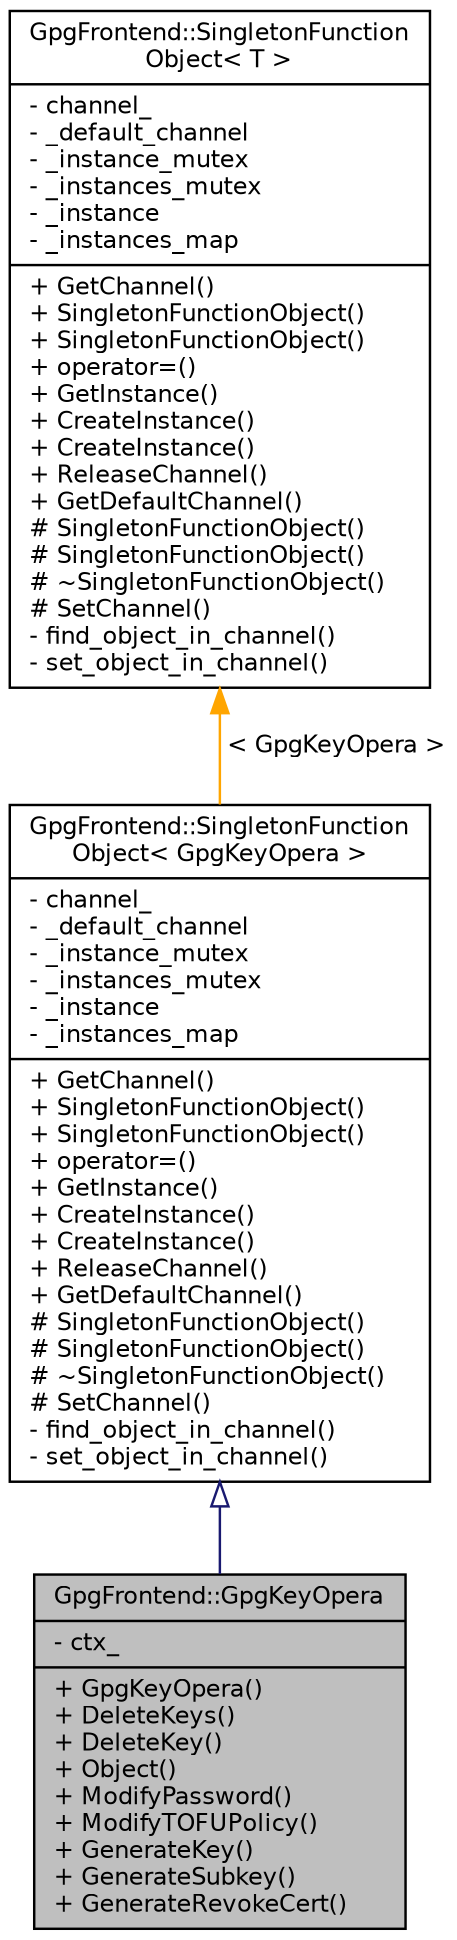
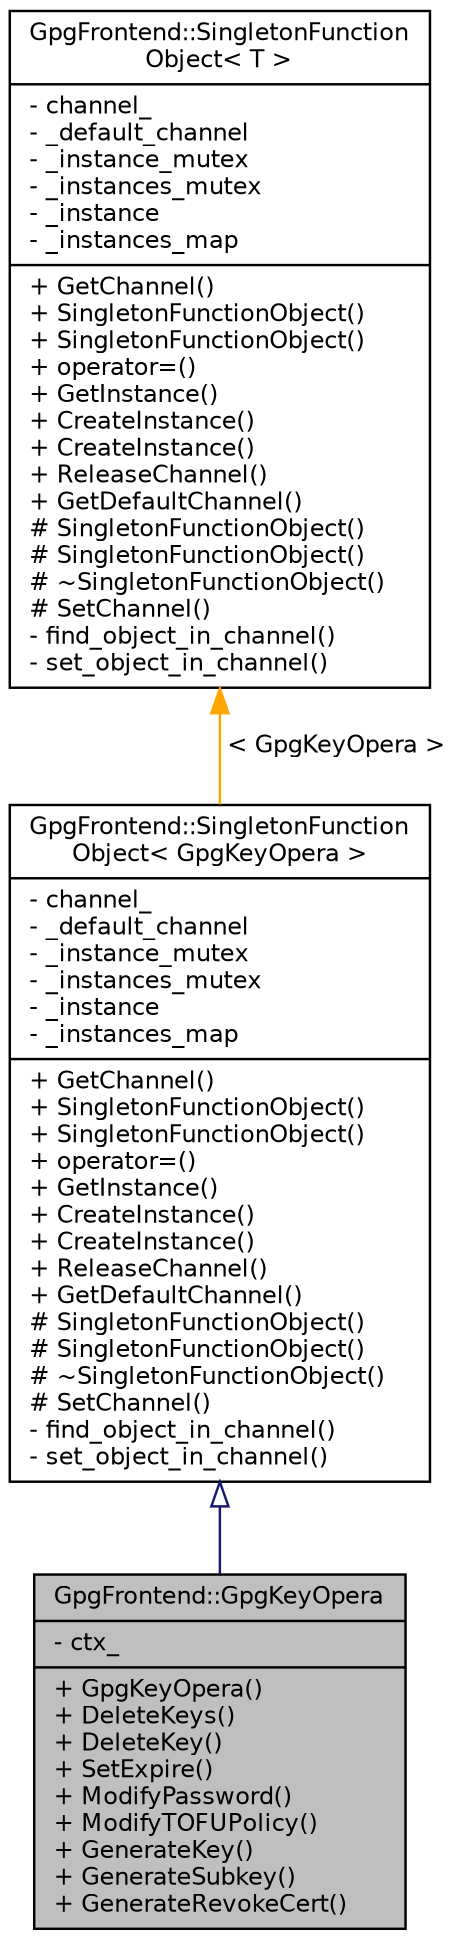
node "GpgFrontend::GpgKeyOpera": text "+ Object()" -> "+ SetExpire()"
